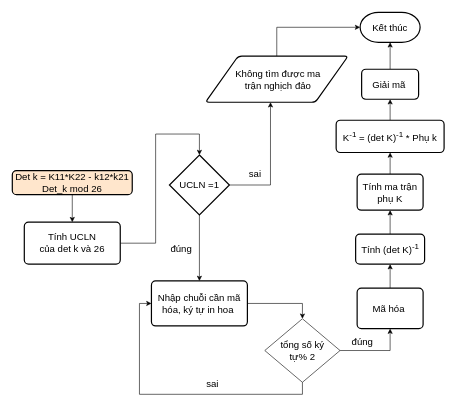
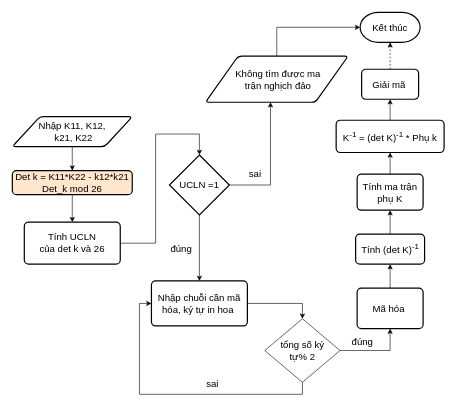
edge "Giải mã" -> "Kết thúc": style solid -> dashed
node "Nhập K11, K12, k21, K22": added
edge "Nhập K11, K12, k21, K22" -> "Det k = K11*K22 - k12*k21 Det_k mod 26": added
